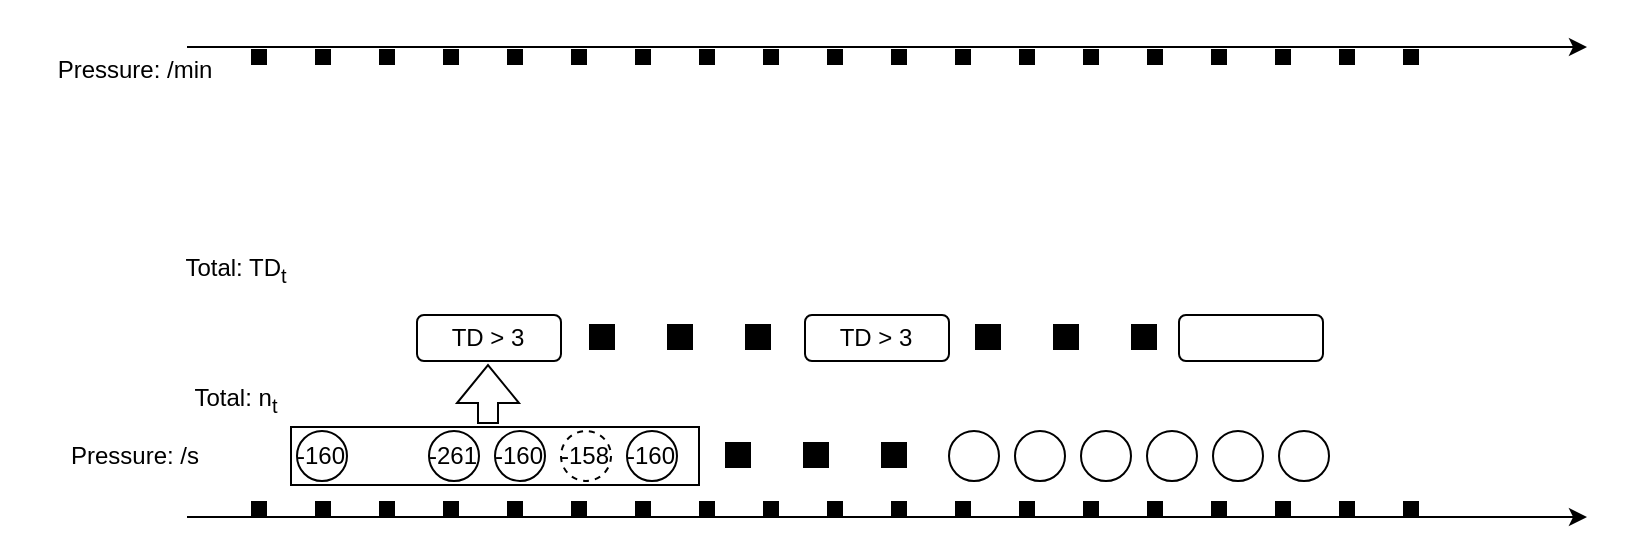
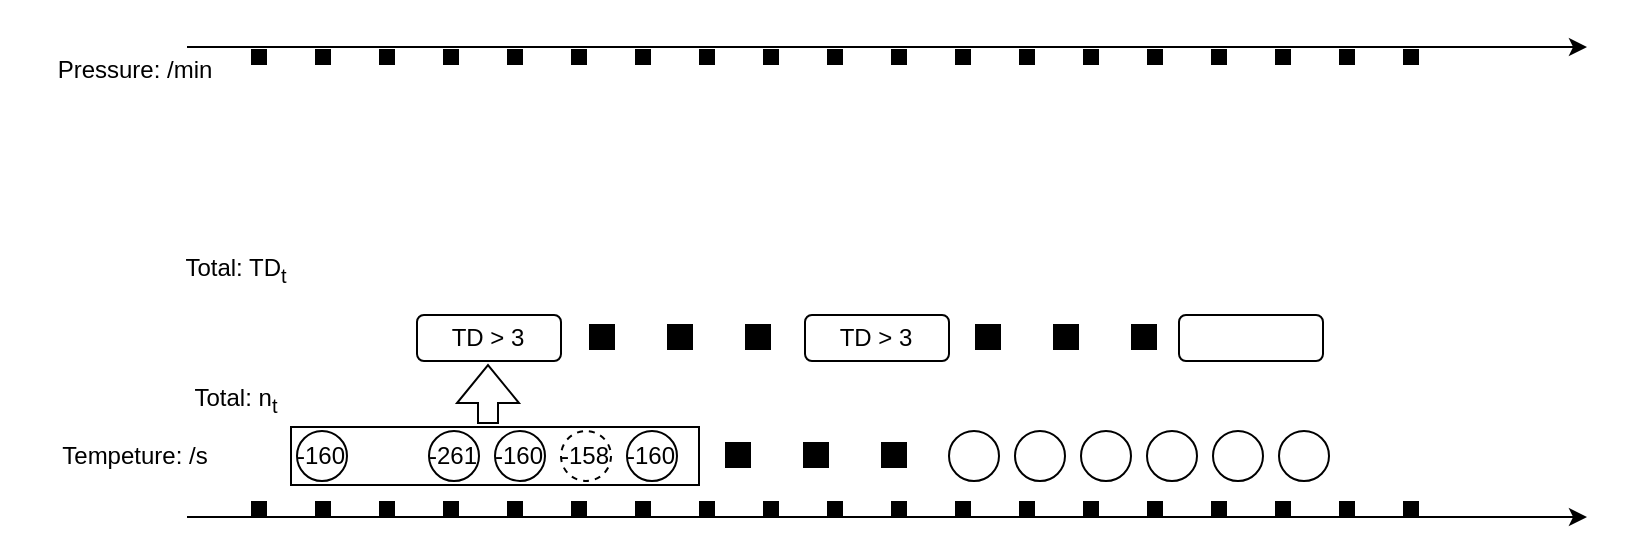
node "Pressure: /s": label "Pressure: /s" -> "Tempeture: /s"
